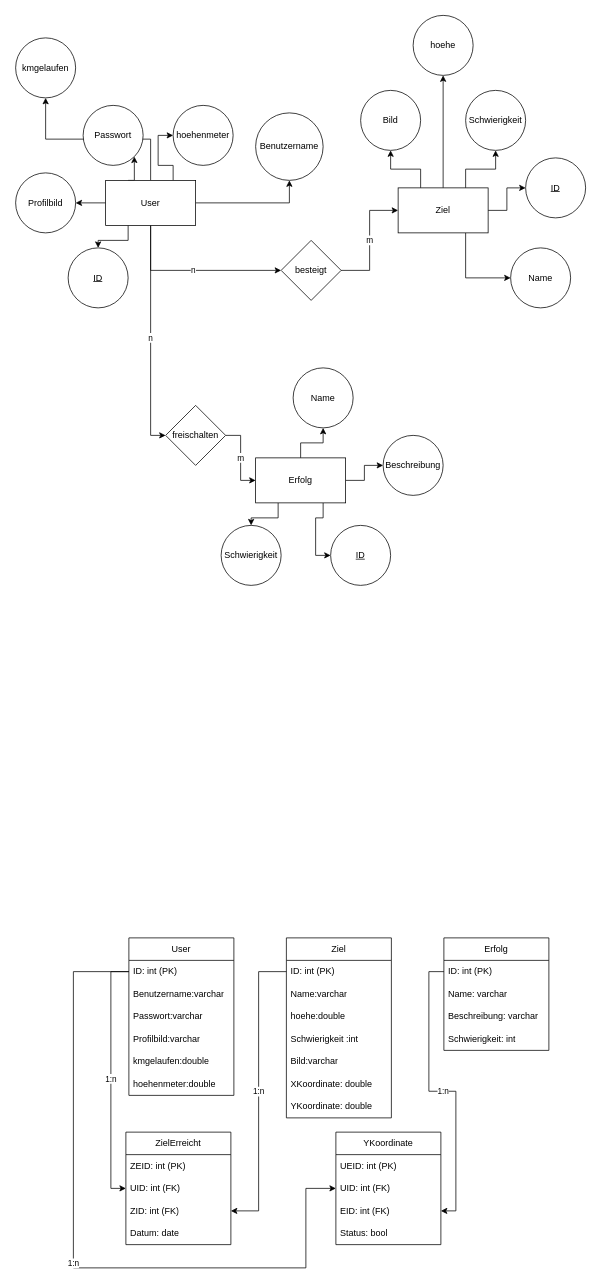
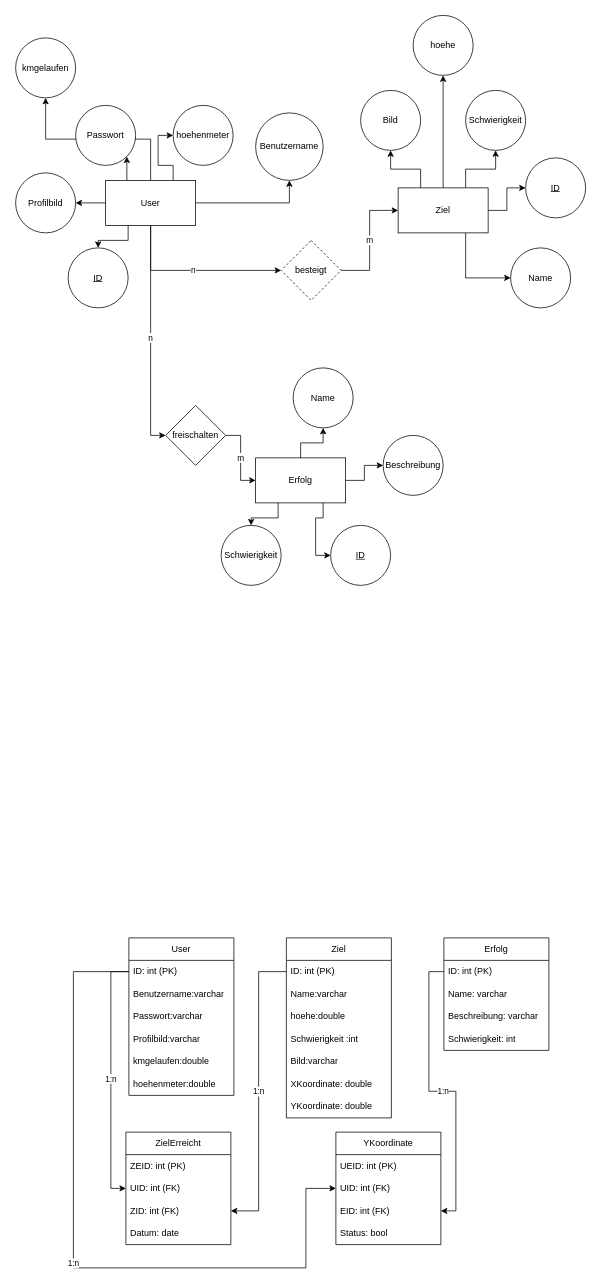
node "Passwort": moved (113, 135) -> (105, 135)
node "besteigt": style solid -> dashed
